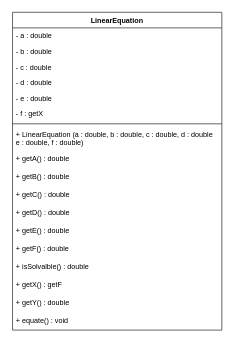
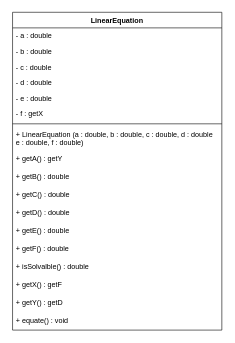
node "+ getA() : double": label "+ getA() : double" -> "+ getA() : getY"
node "+ getY() : double": label "+ getY() : double" -> "+ getY() : getD"
